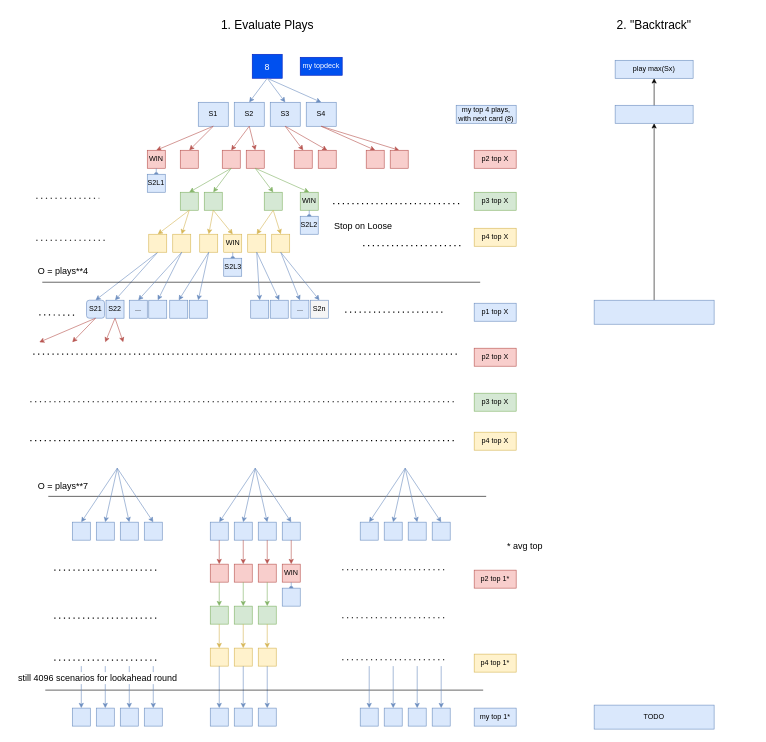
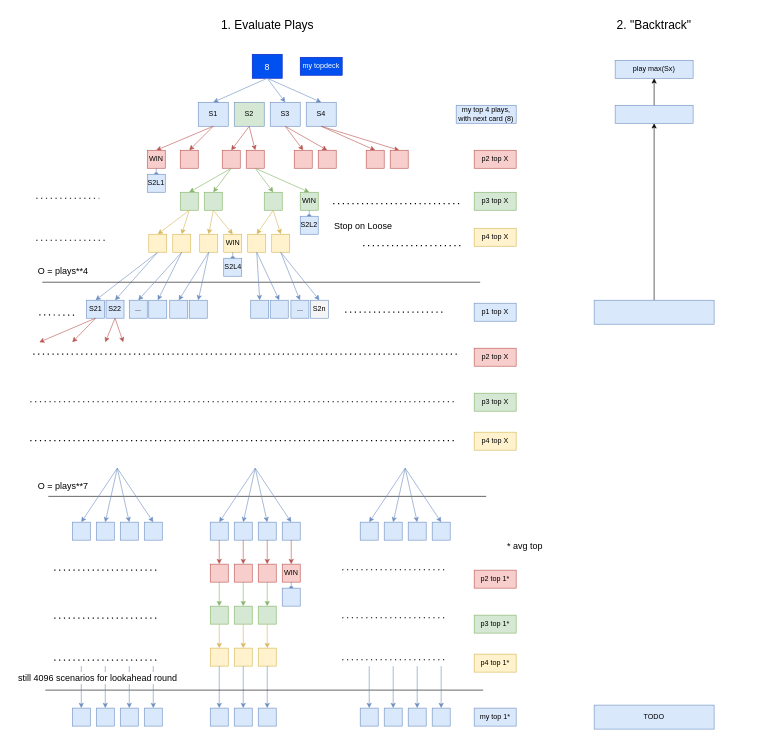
edge "8" -> "S2": removed
edge "8" -> "S1": added
node "S2": fillcolor #dae8fc -> #d5e8d4
node "S2L3": label "S2L3" -> "S2L4"
node "S21": shape rounded rectangle -> rectangle
node "p3 top 1*": added
